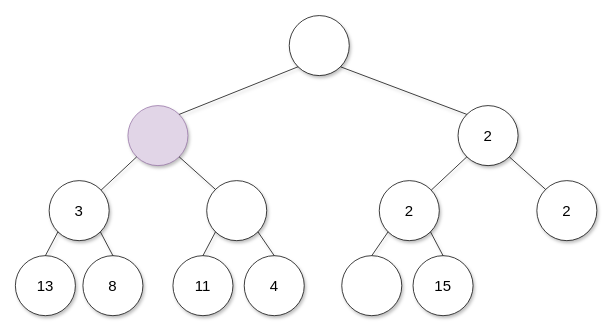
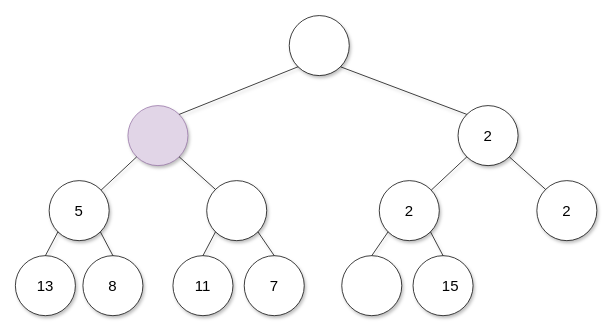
node "3": label "3" -> "5"
node "4": label "4" -> "7"
node "15": moved (443, 285) -> (450, 285)
